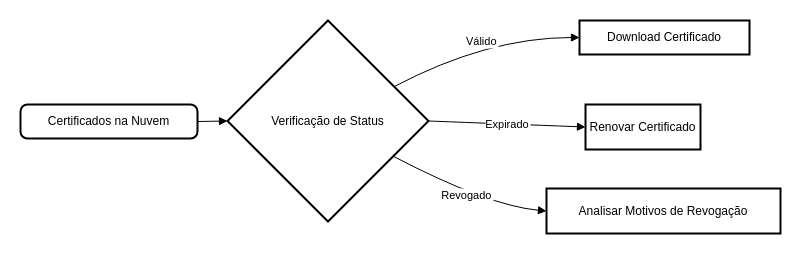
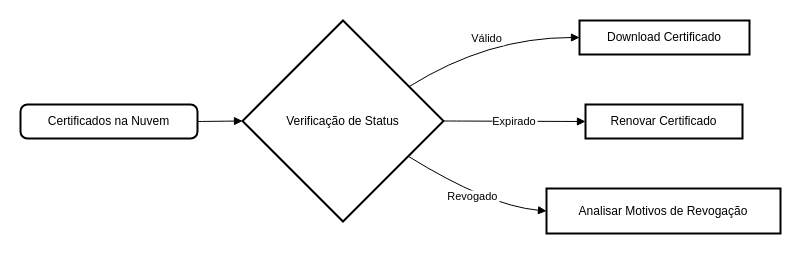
node "Verificação de Status": moved (328, 121) -> (343, 121)
node "Renovar Certificado": size 115x45 -> 157x34
